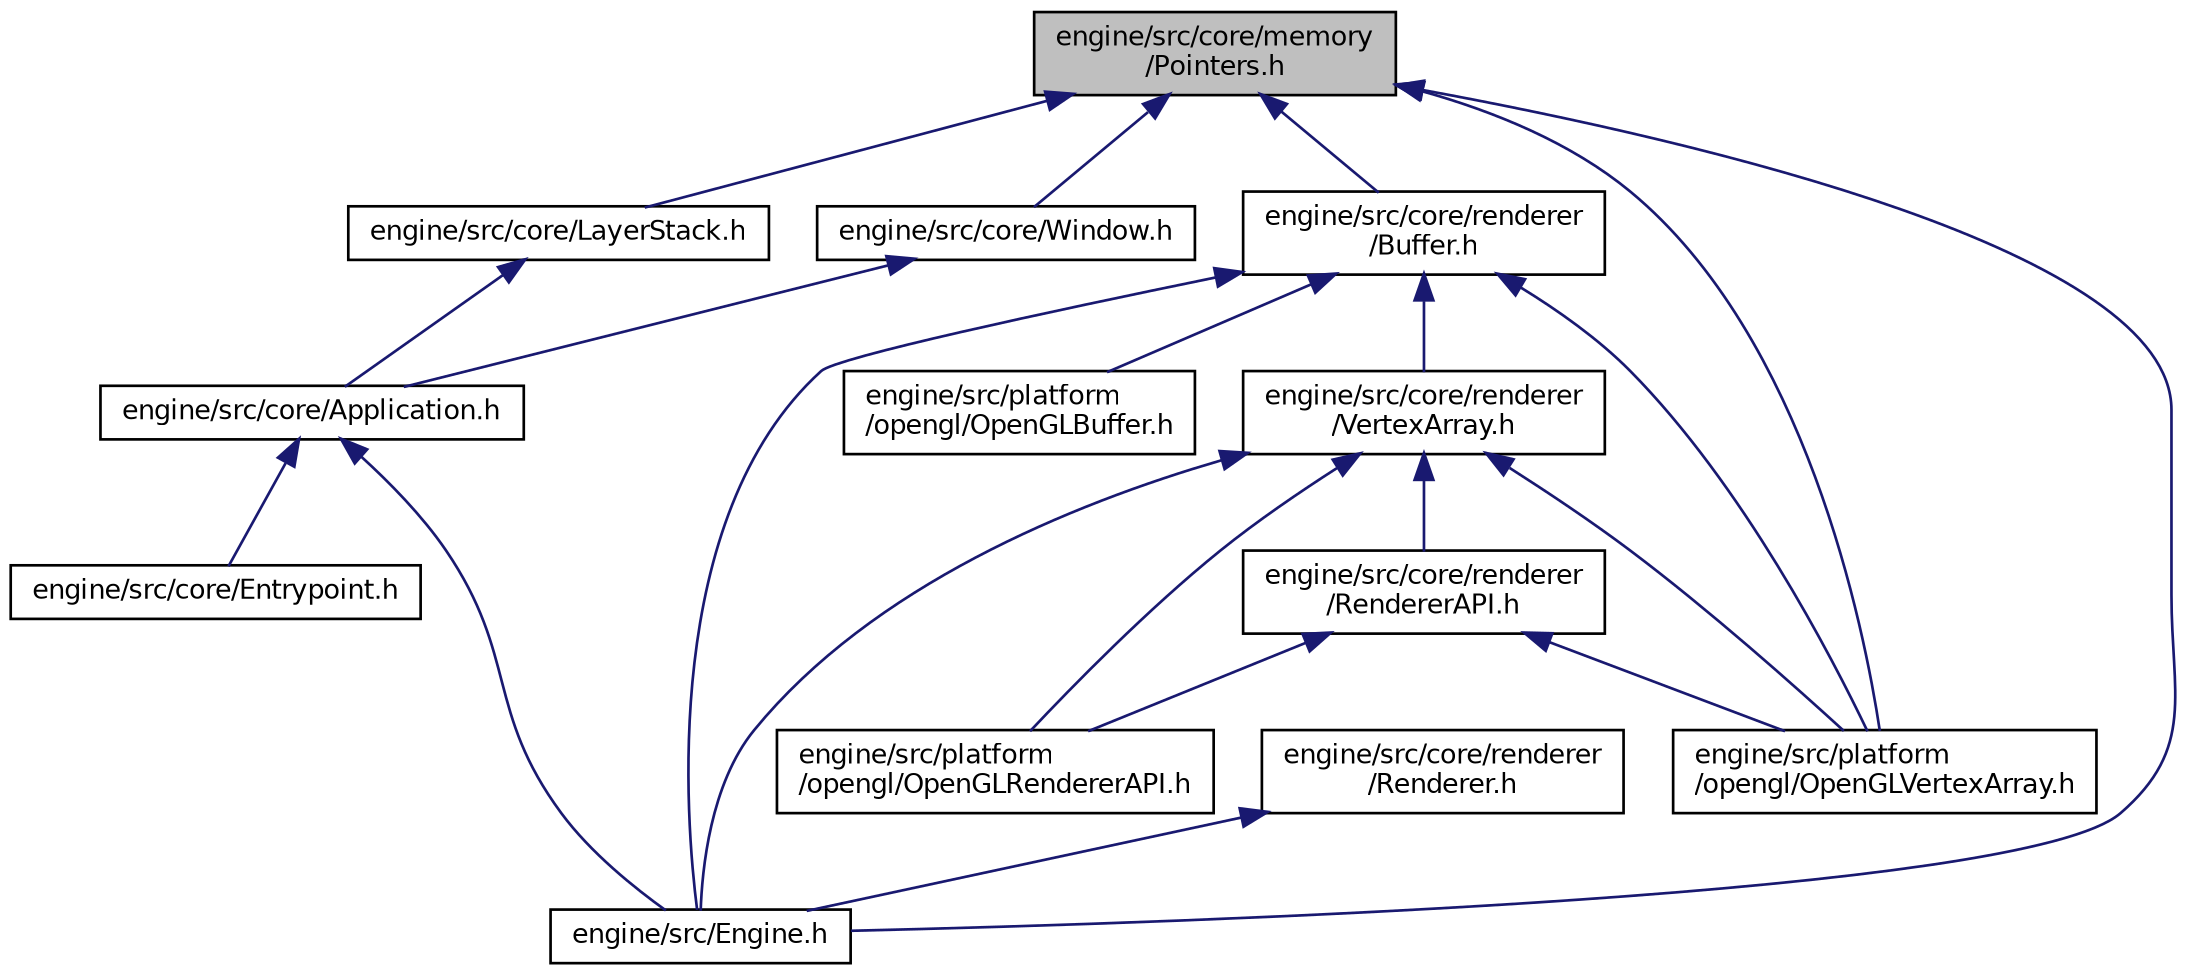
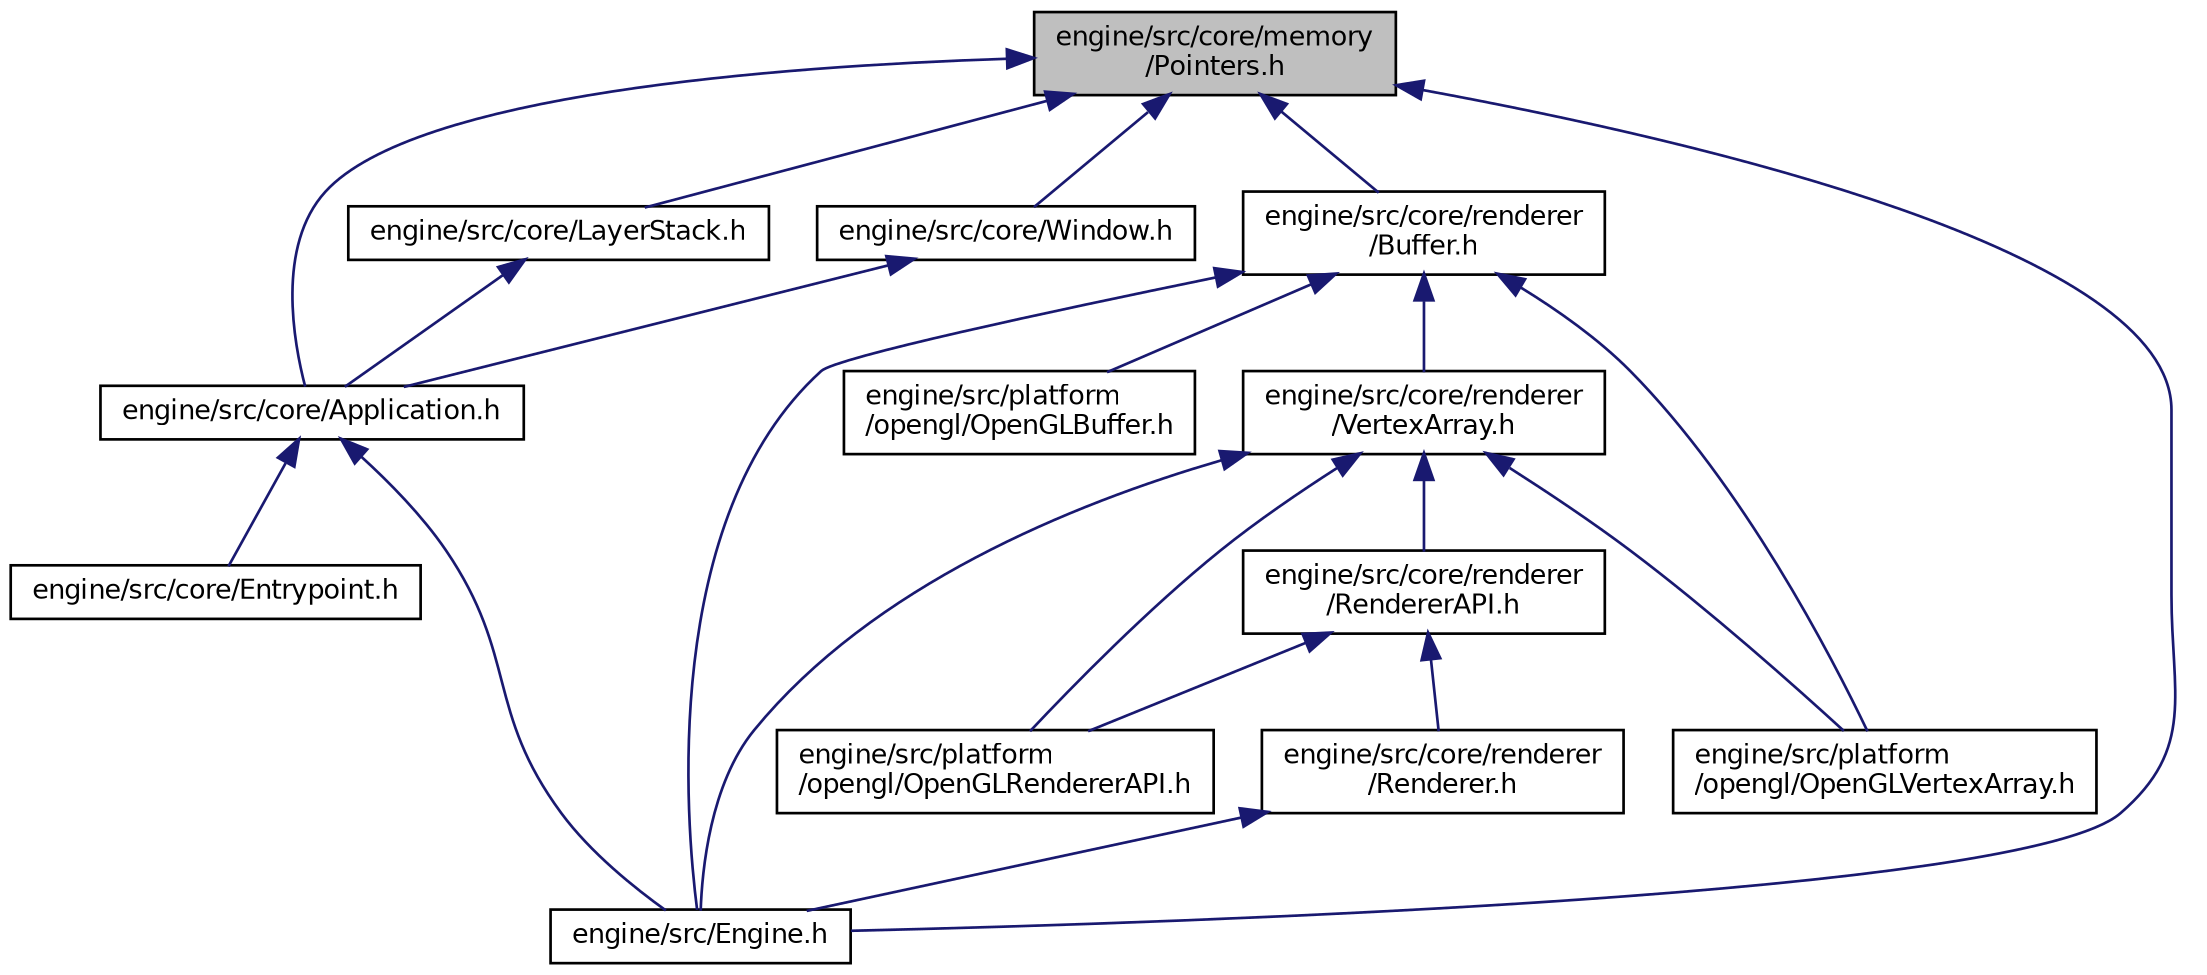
edge "engine/src/platform /opengl/OpenGLVertexArray.h" -> "engine/src/core/memory /Pointers.h": now "engine/src/core/Application.h" -> "engine/src/core/memory /Pointers.h"
edge "engine/src/platform /opengl/OpenGLVertexArray.h" -> "engine/src/core/renderer /RendererAPI.h": now "engine/src/core/renderer /Renderer.h" -> "engine/src/core/renderer /RendererAPI.h"
